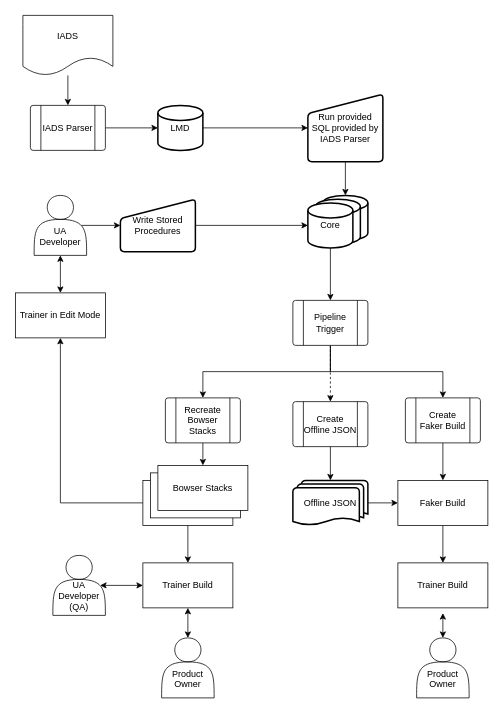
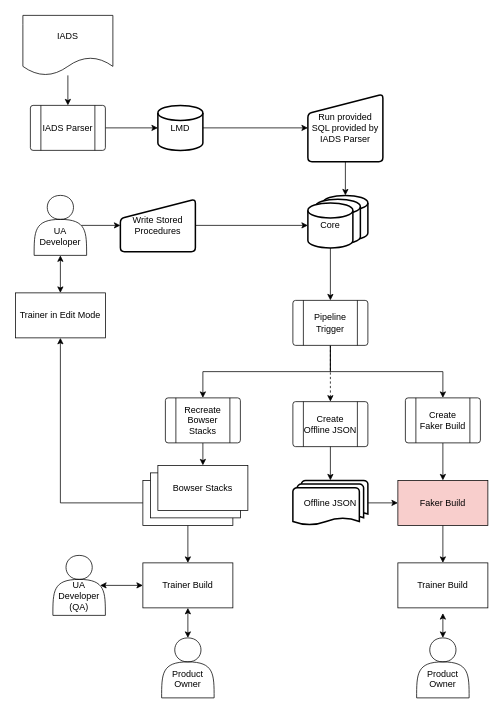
node "Faker Build": fillcolor #ffffff -> #f8cecc
